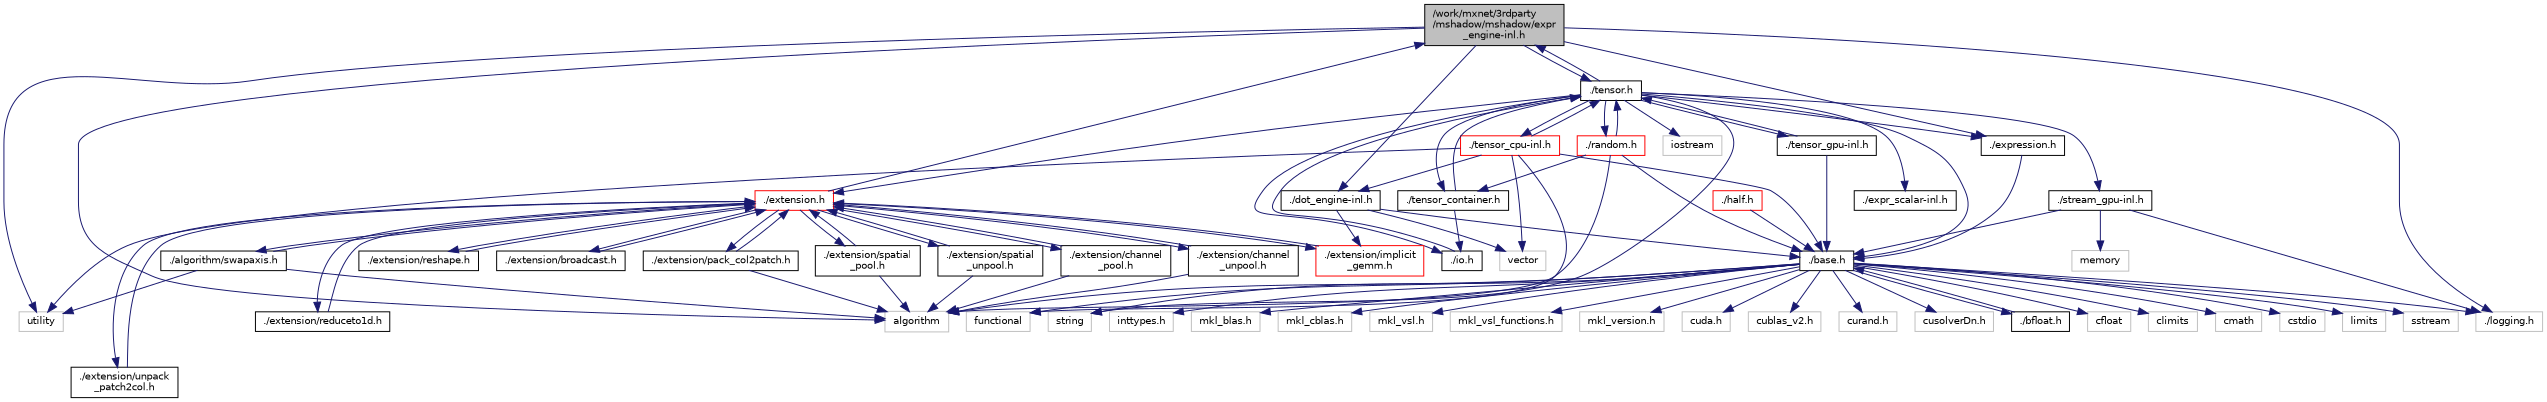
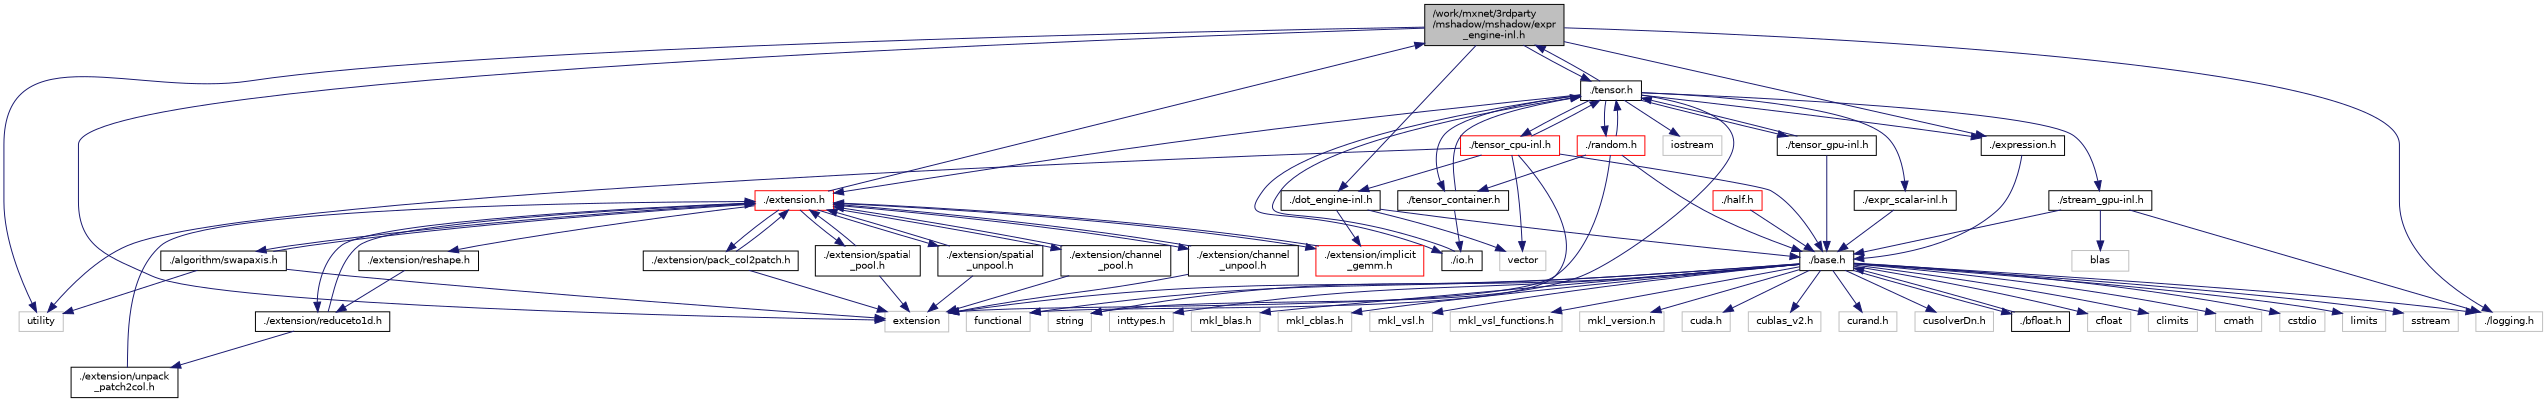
edge "./tensor.h" -> "./base.h": now "./expr_scalar-inl.h" -> "./base.h"
edge "./extension.h" -> "./extension/unpack _patch2col.h": now "./extension/reduceto1d.h" -> "./extension/unpack _patch2col.h"
edge "./extension/reshape.h" -> "./extension.h": now "./extension/reshape.h" -> "./extension/reduceto1d.h"
node "./extension/broadcast.h": removed
node "memory": label "memory" -> "blas"
node "algorithm": label "algorithm" -> "extension"
